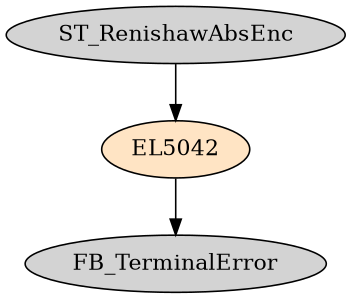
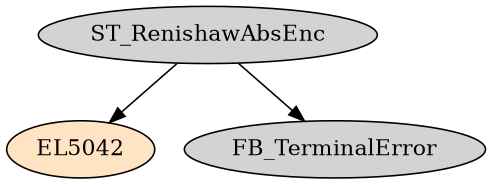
edge "EL5042" -> "FB_TerminalError": now "ST_RenishawAbsEnc" -> "FB_TerminalError"
